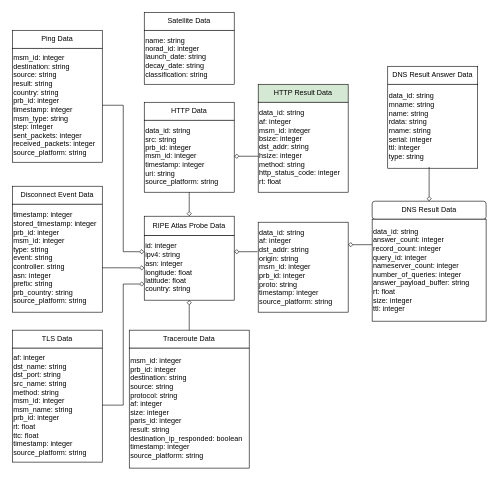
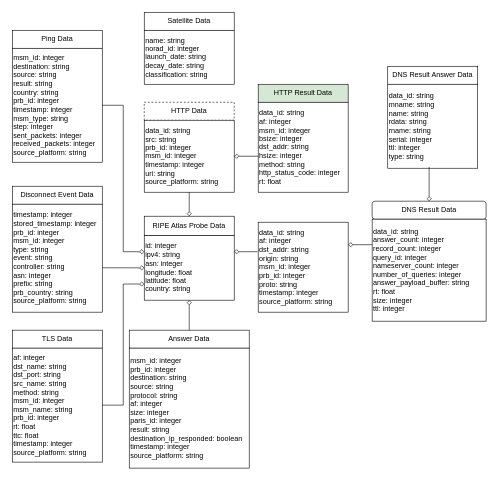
node "HTTP Data": style solid -> dashed
node "Traceroute Data": label "Traceroute Data" -> "Answer Data"
